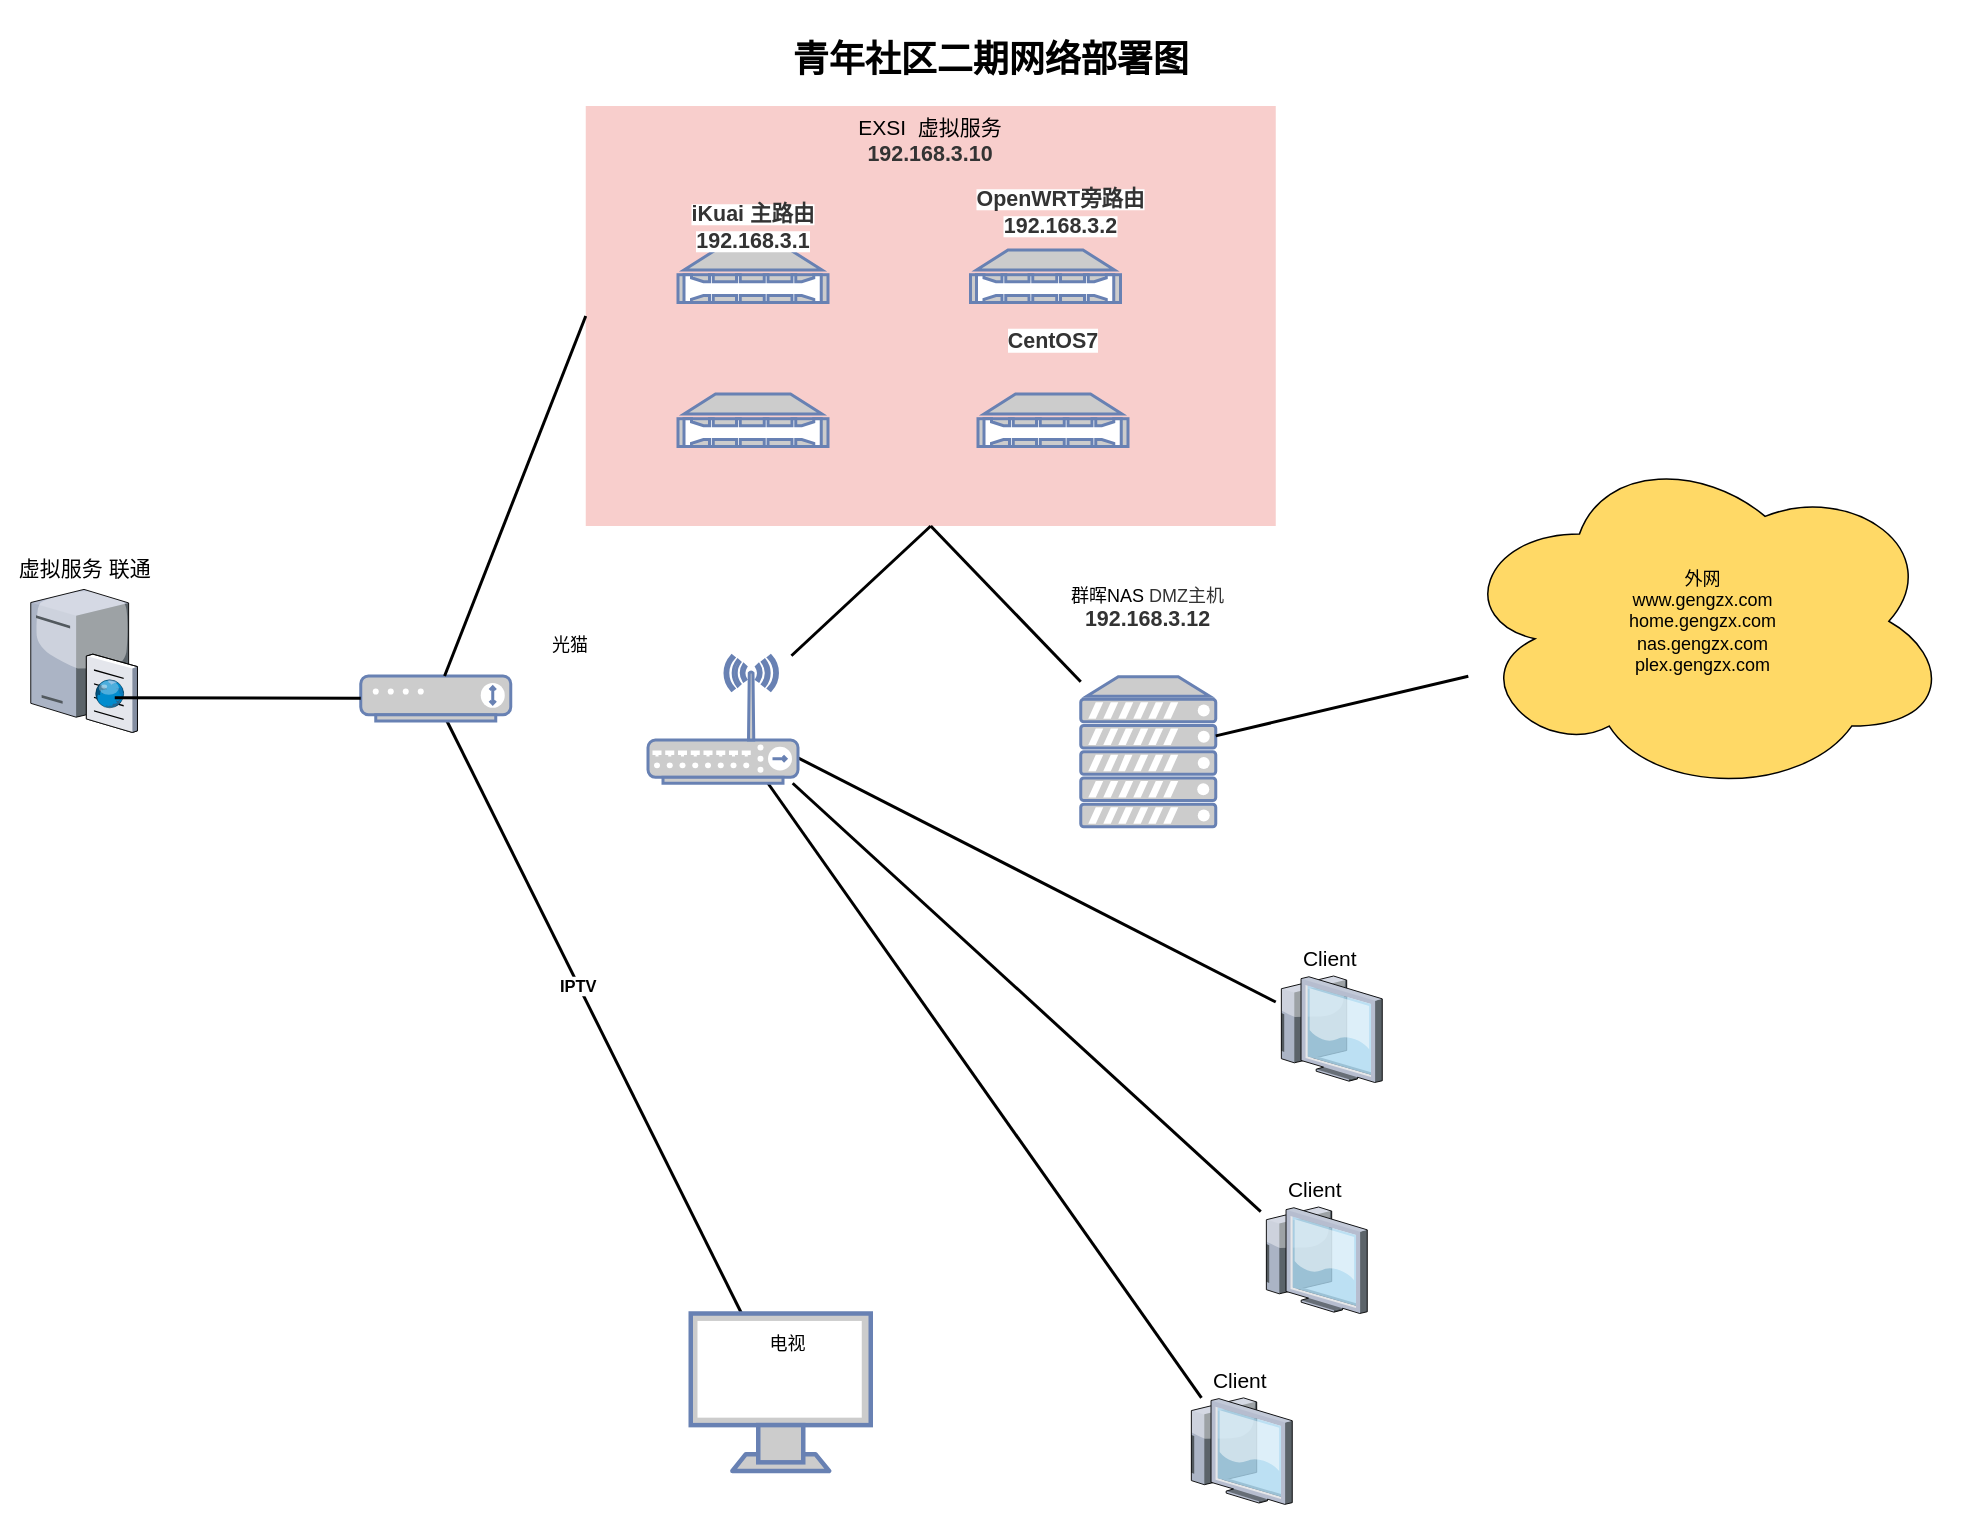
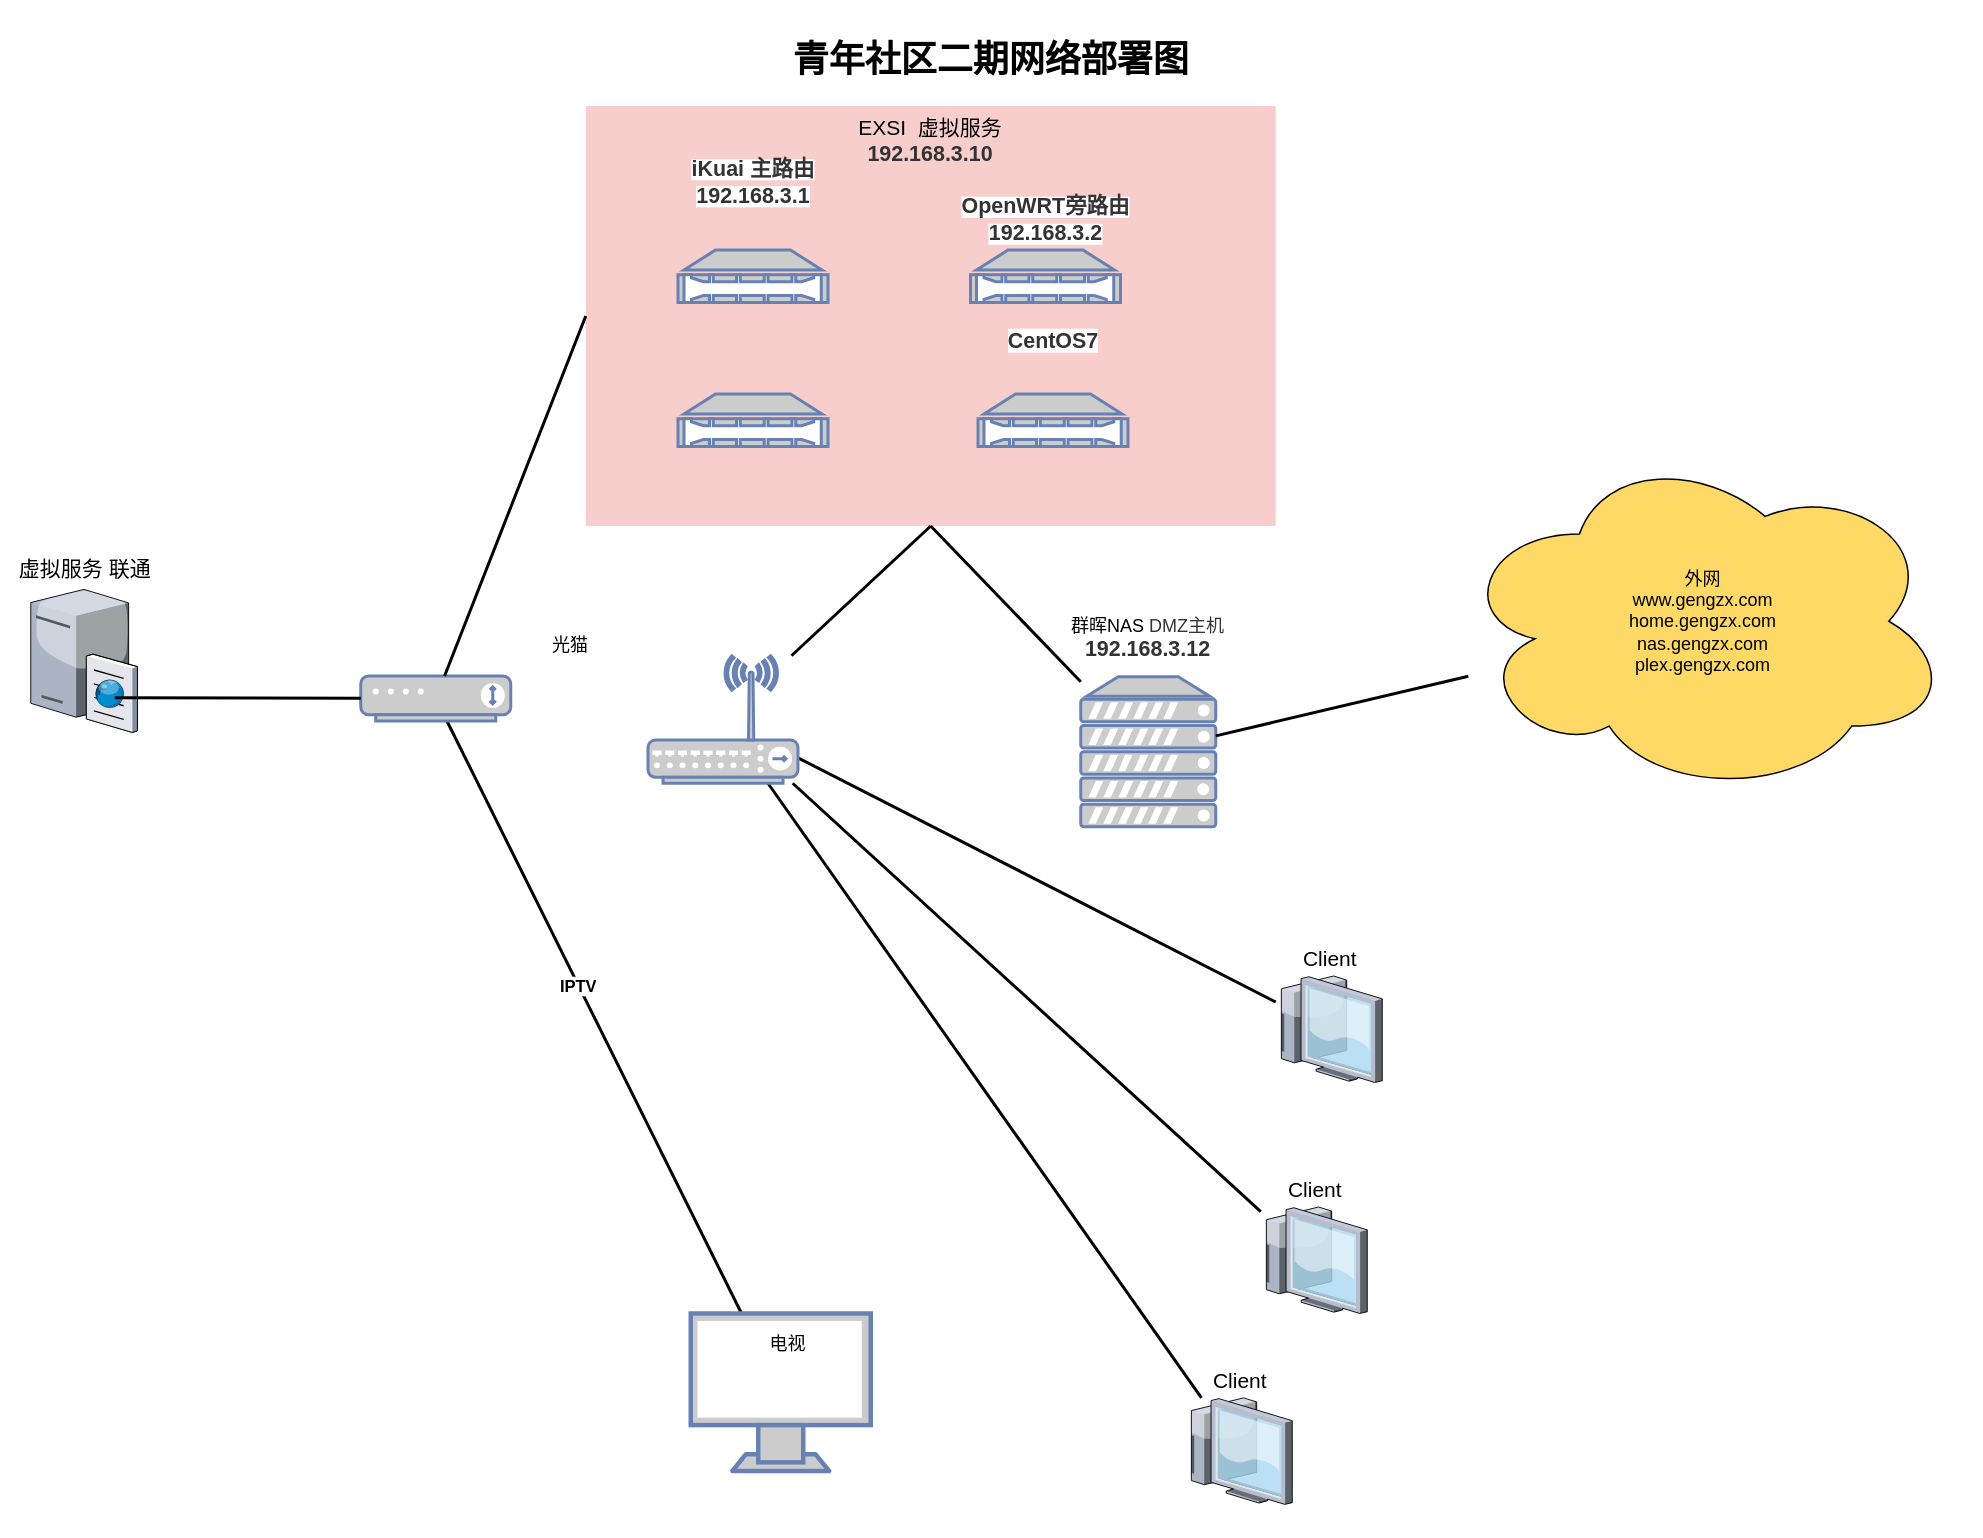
node "OpenWRT旁路由 192.168.3.2": moved (1061, 212) -> (1046, 219)
node "iKuai 主路由 192.168.3.1": moved (753, 227) -> (753, 182)
node "群晖NAS DMZ主机 192.168.3.12": moved (1148, 608) -> (1148, 638)
